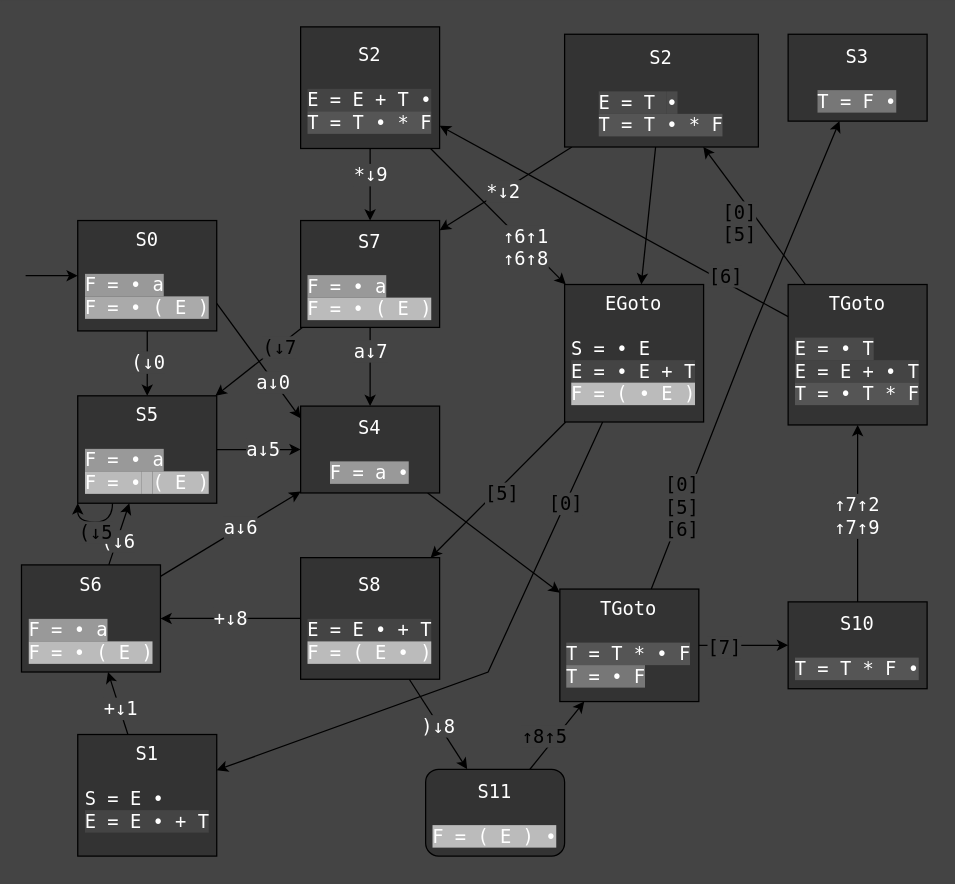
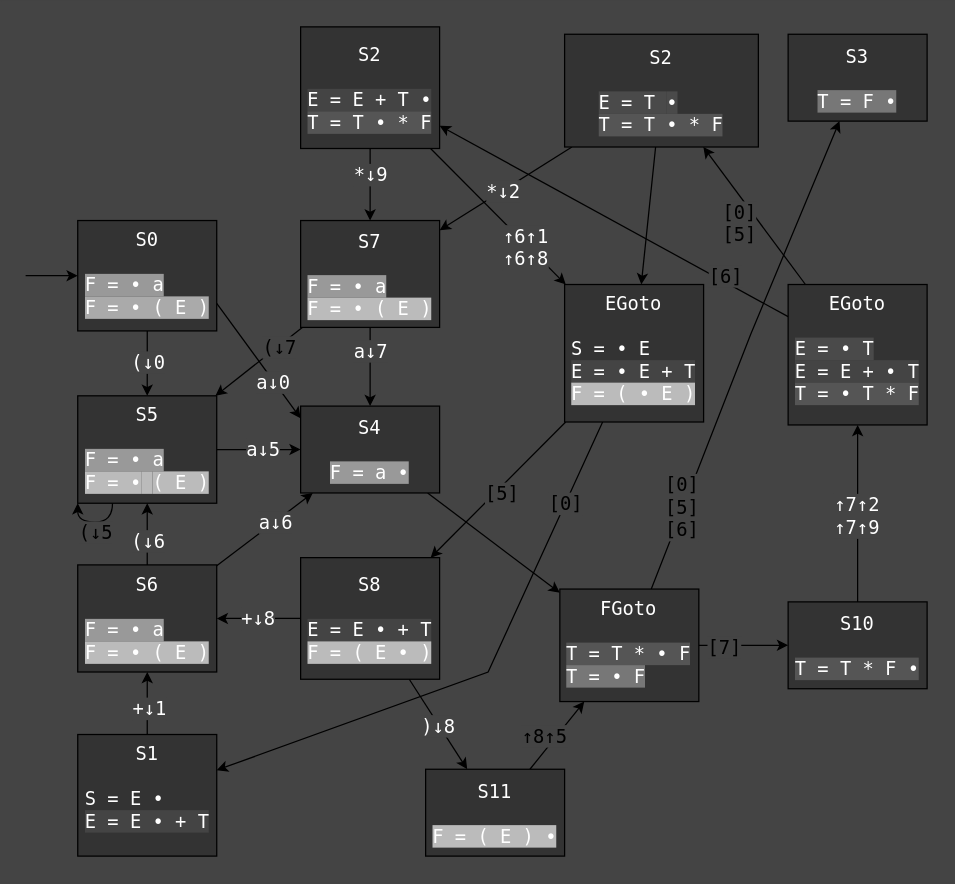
node "TGoto E = • T E = E + • T T = • T * F": label "TGoto E = • T E = E + • T T = • T * F" -> "EGoto E = • T E = E + • T T = • T * F"
node "S6 F = • a F = • ( E )": moved (91, 618) -> (147, 618)
node "TGoto T = T * • F T = • F": label "TGoto T = T * • F T = • F" -> "FGoto T = T * • F T = • F"
node "S11 F = ( E ) •": shape rounded rectangle -> rectangle
